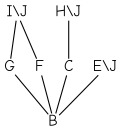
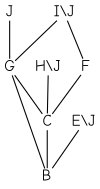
node "J": added
edge "F" -- "B": now "F" -- "C"
edge "G" -- "C": added
